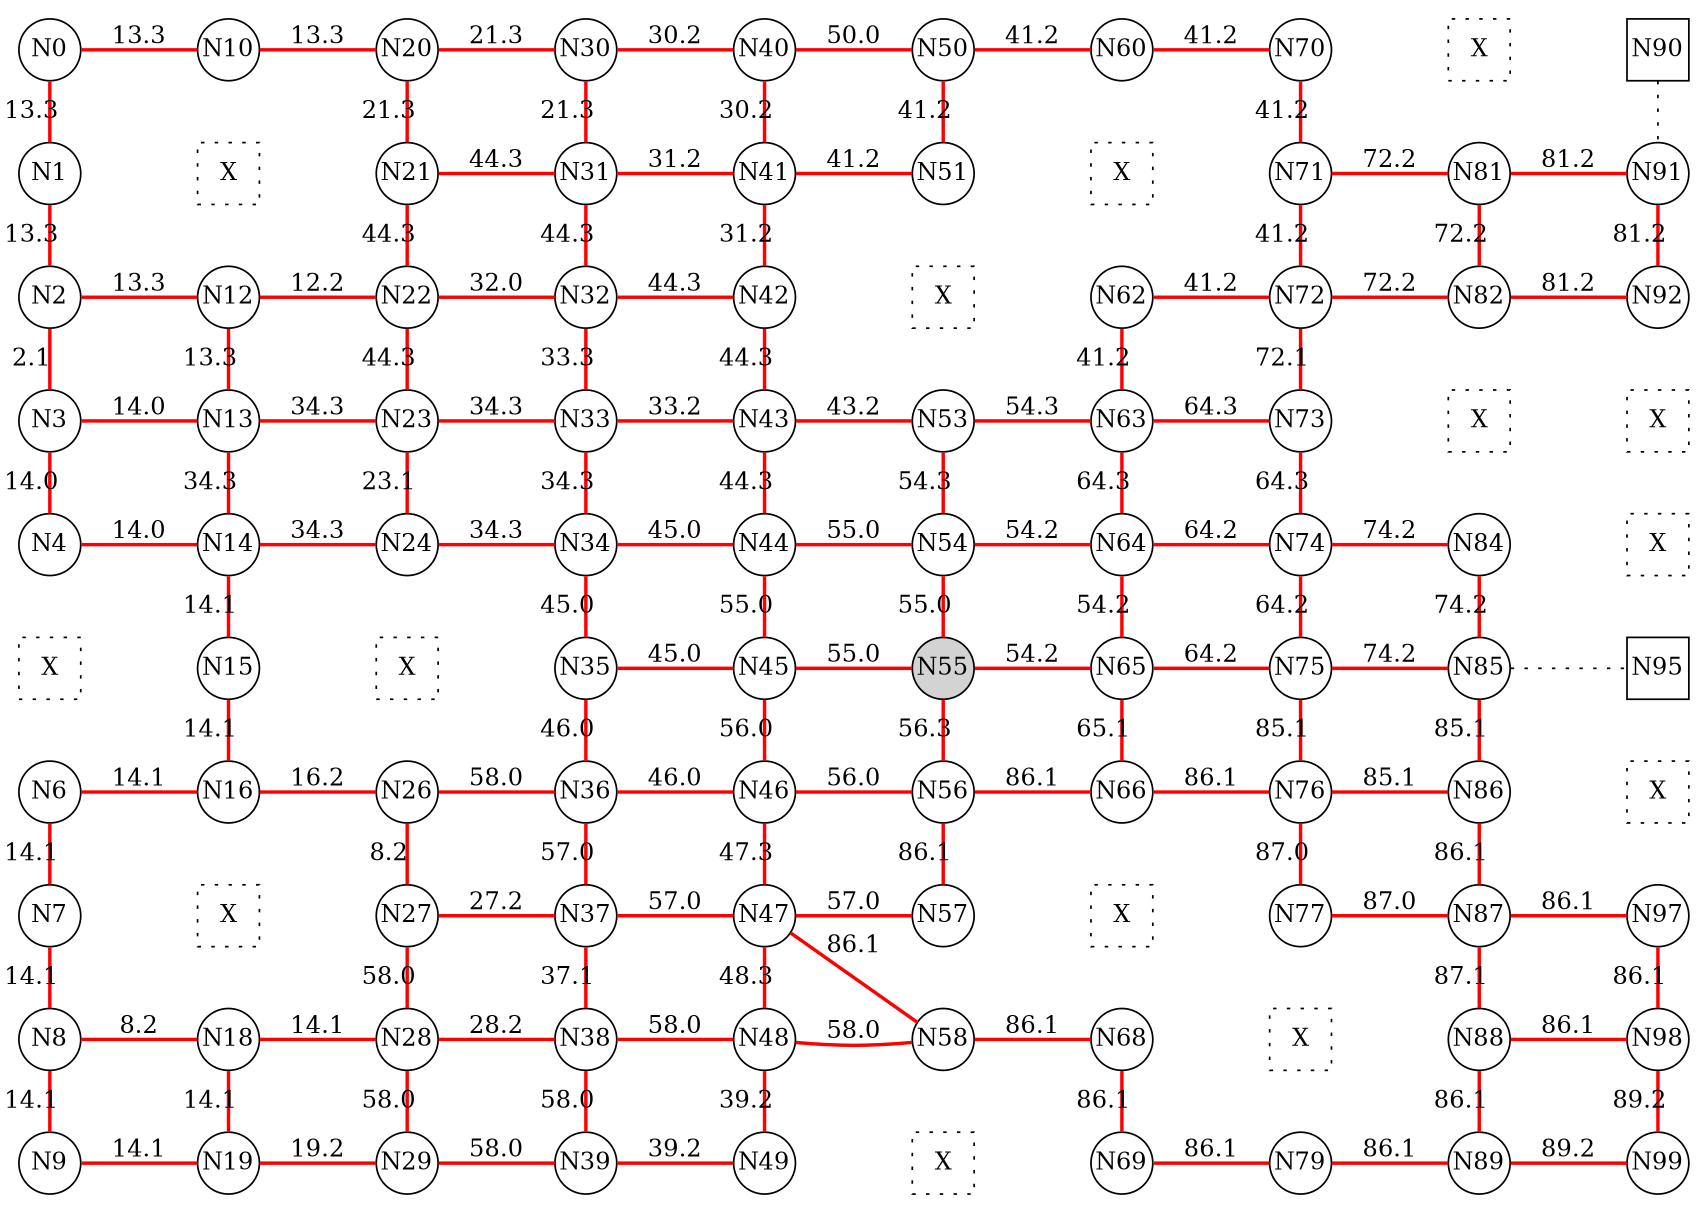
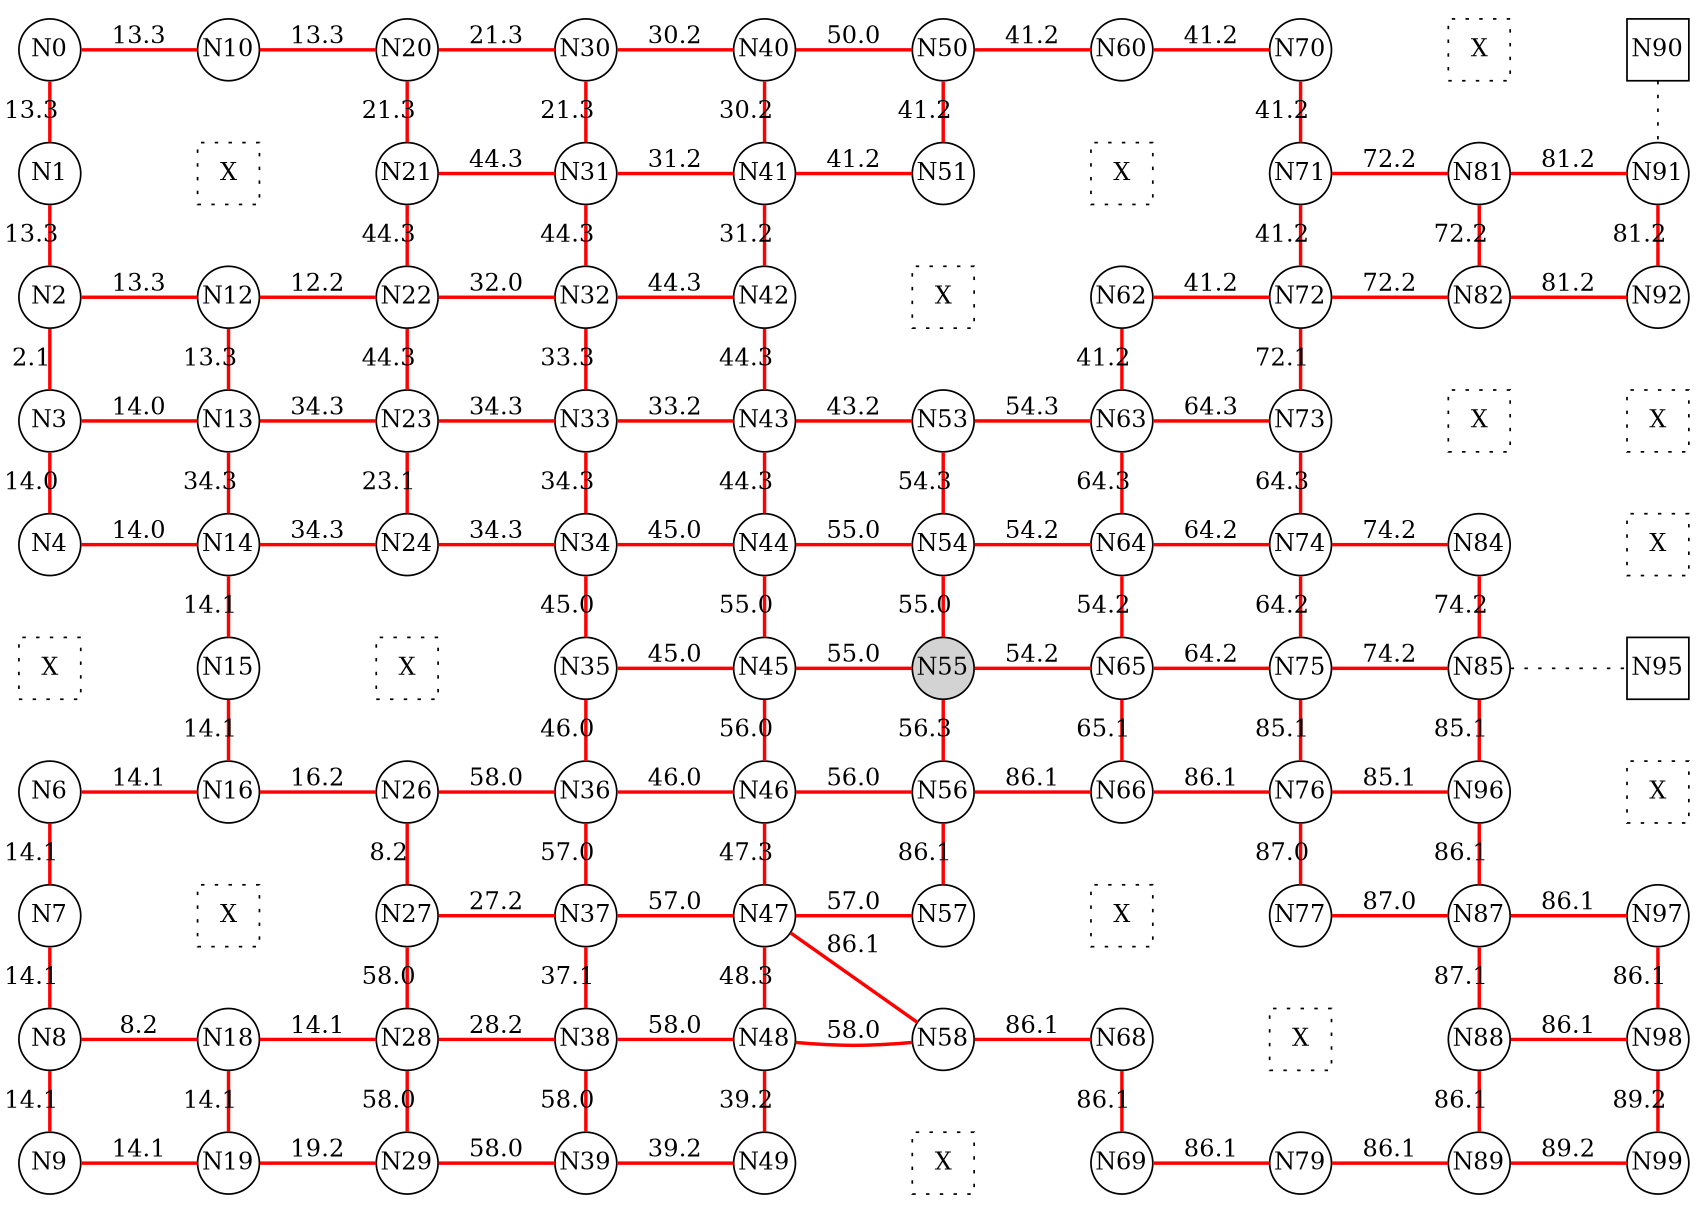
node "N86": label "N86" -> "N96"
